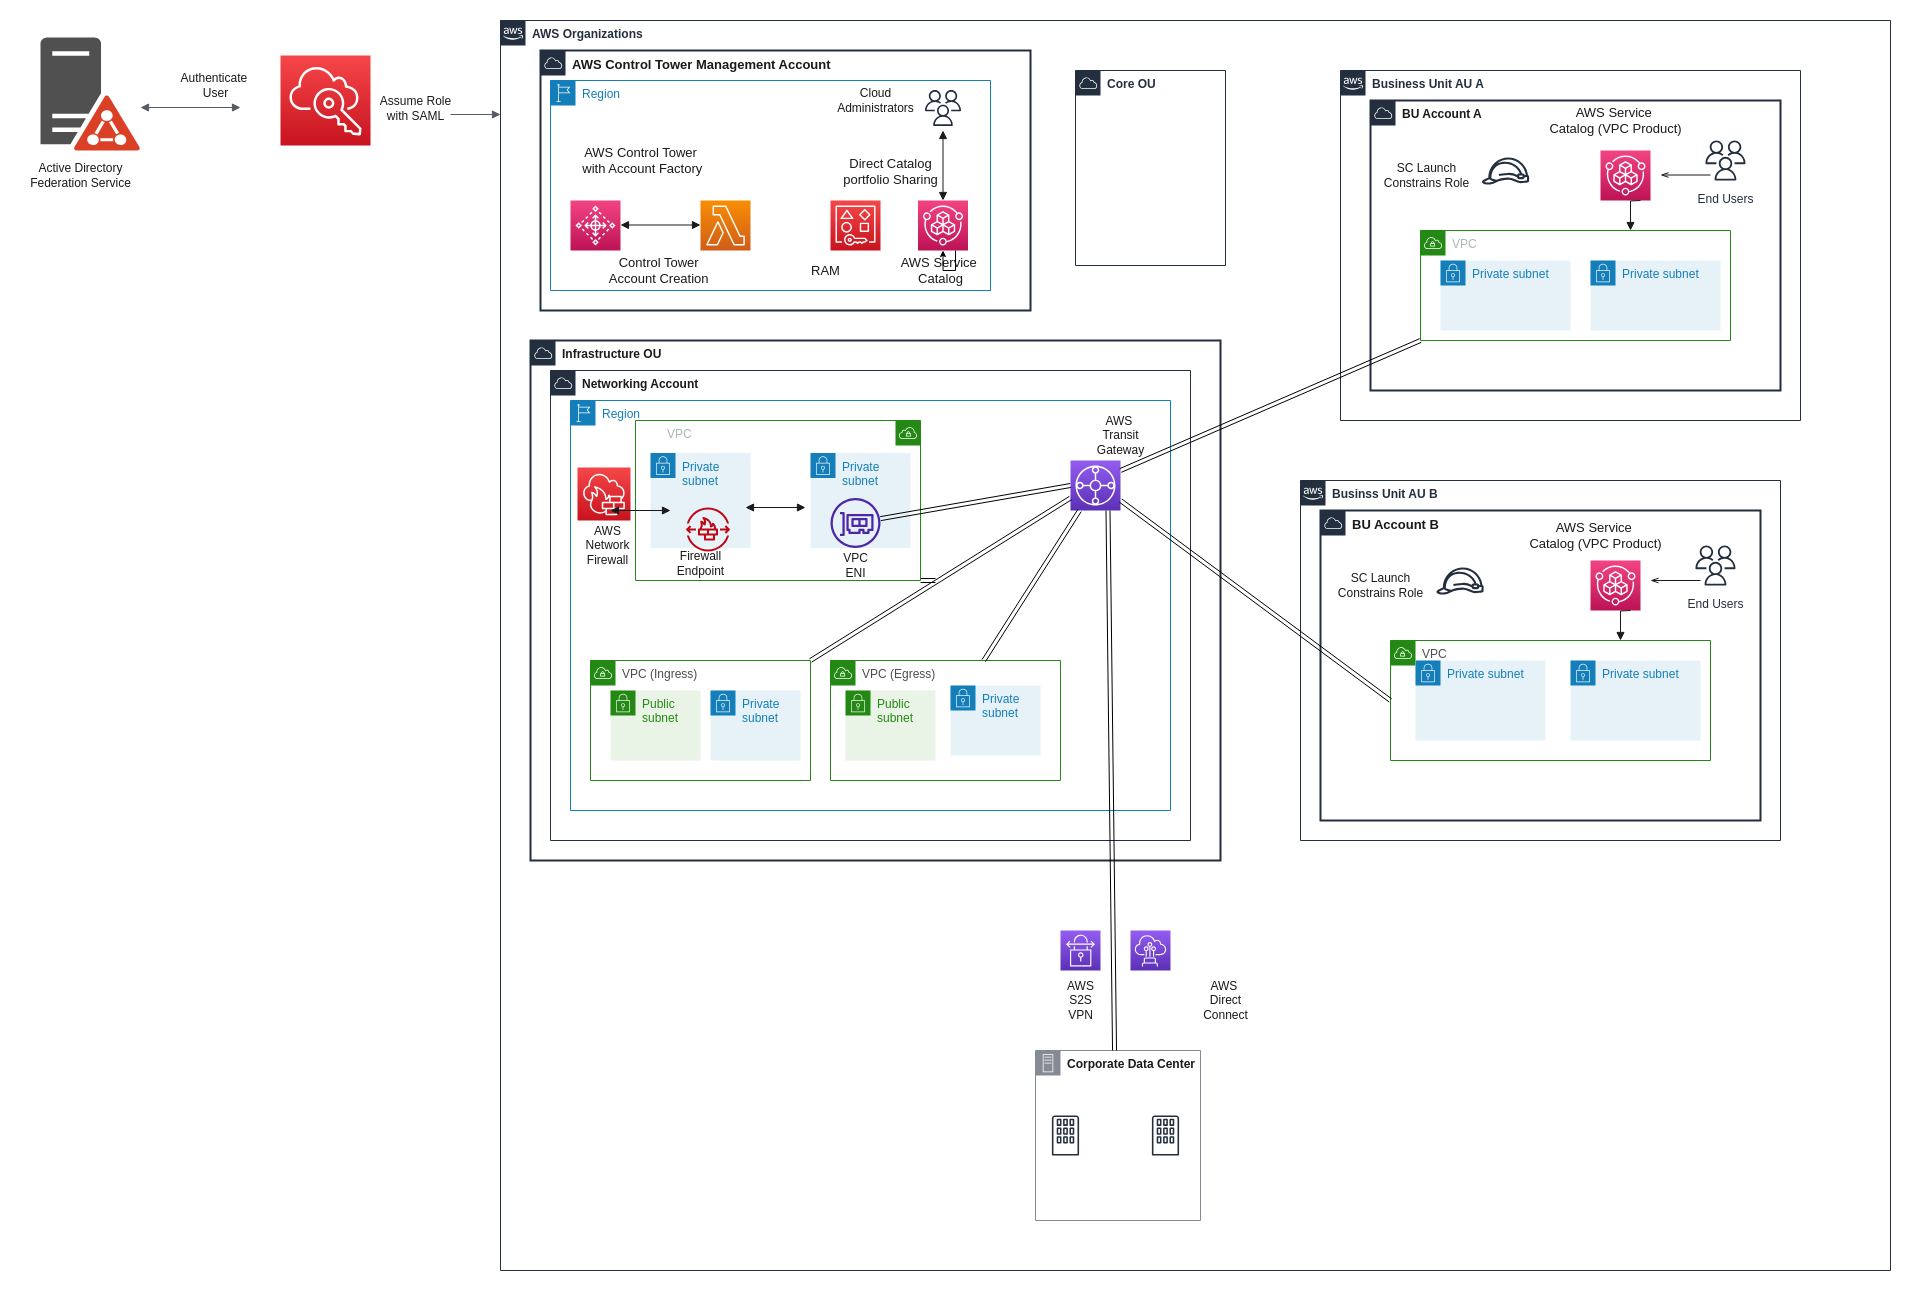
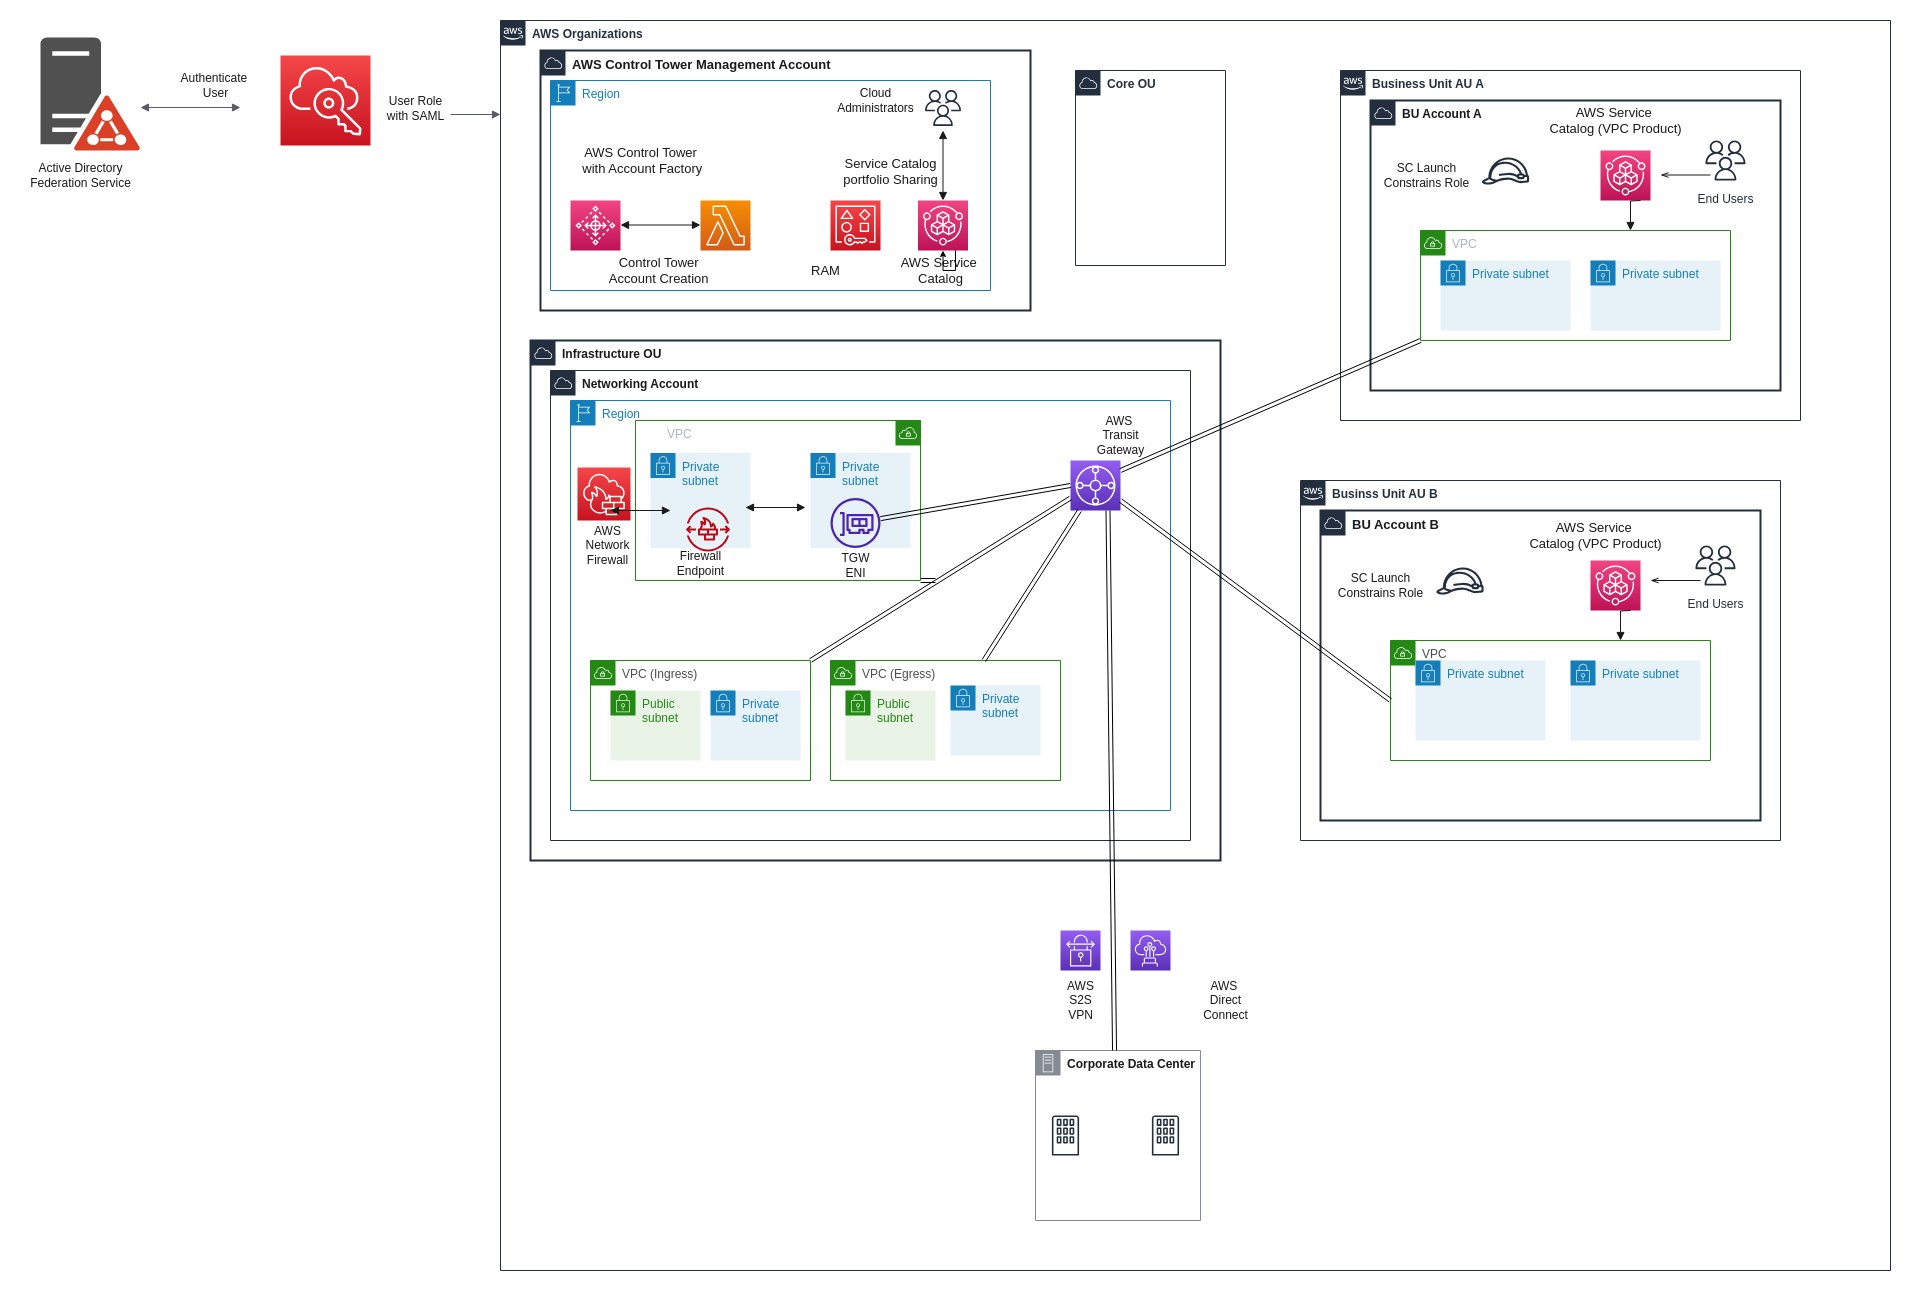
node "Assume Role with SAML": label "Assume Role with SAML" -> "User Role with SAML"
node "Direct Catalog portfolio Sharing": label "Direct Catalog portfolio Sharing" -> "Service Catalog portfolio Sharing"
node "VPC ENI": label "VPC ENI" -> "TGW ENI"
